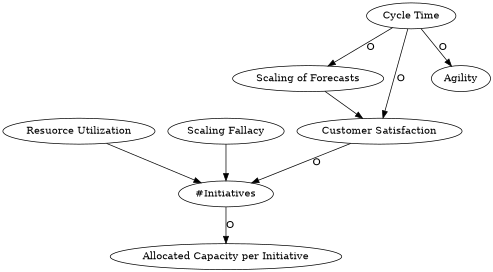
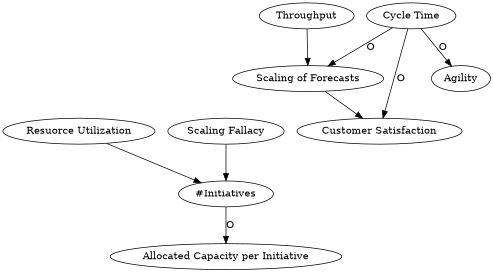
node "Throughput": added
edge "Customer Satisfaction" -> "#Initiatives": removed, label "O"
